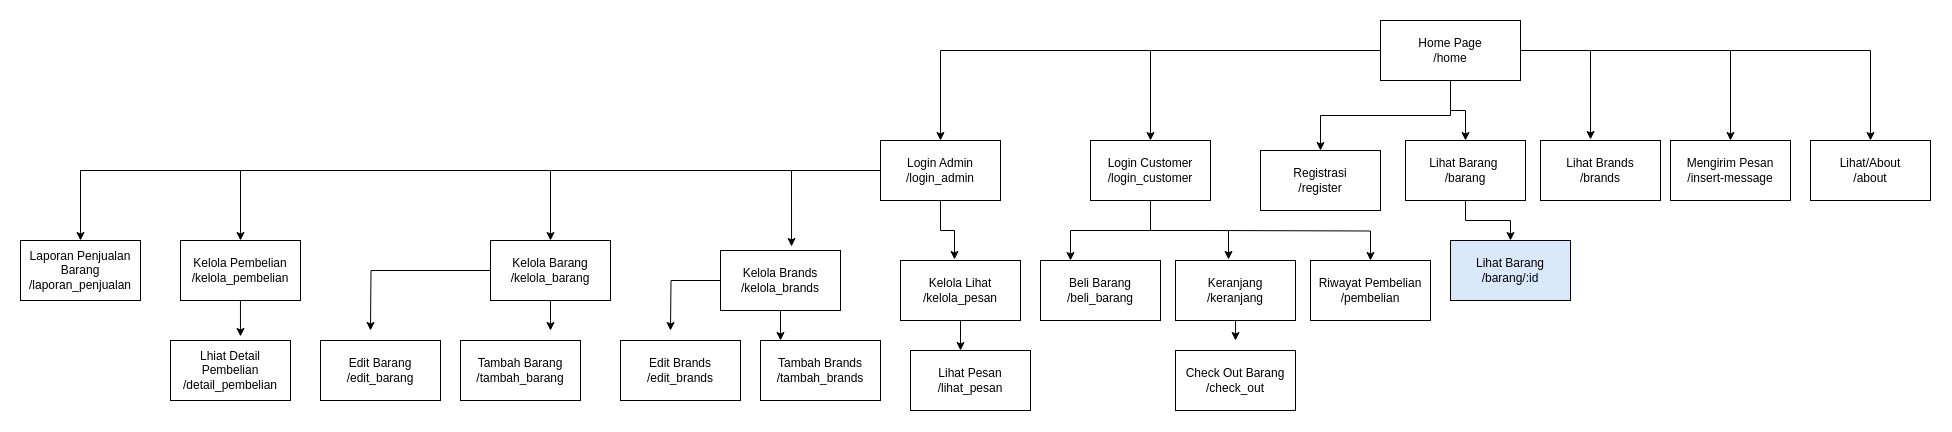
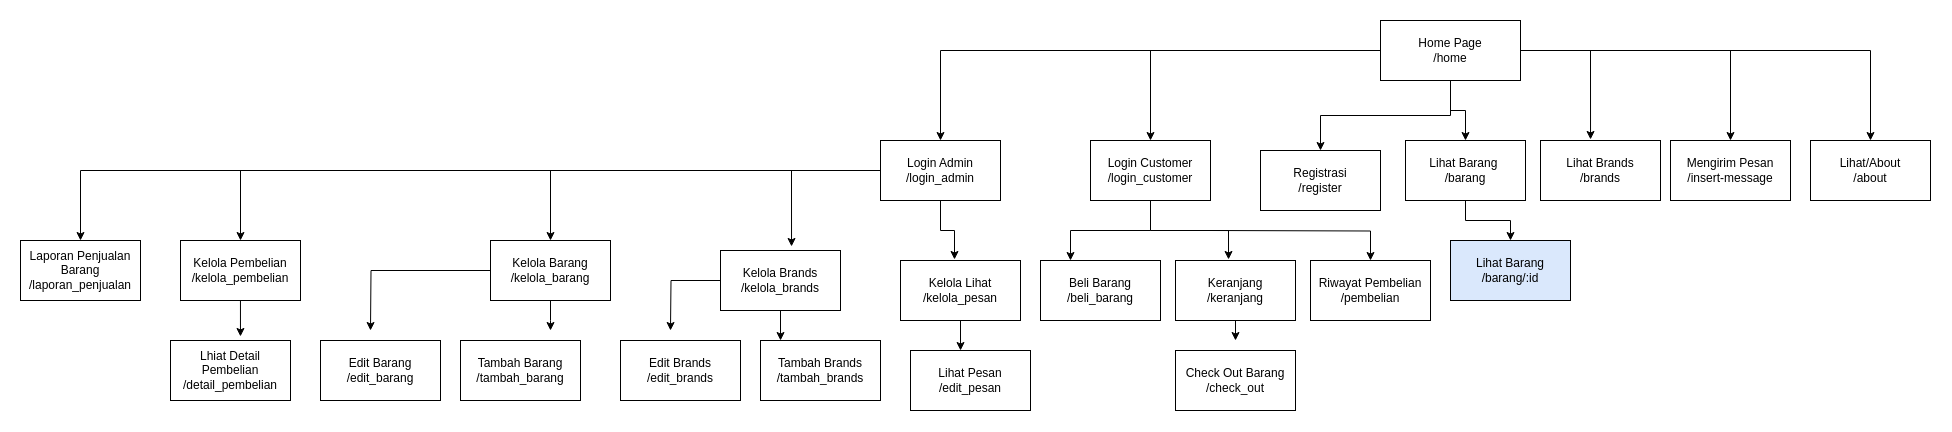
node "Lihat Pesan /lihat_pesan": label "Lihat Pesan /lihat_pesan" -> "Lihat Pesan /edit_pesan"
